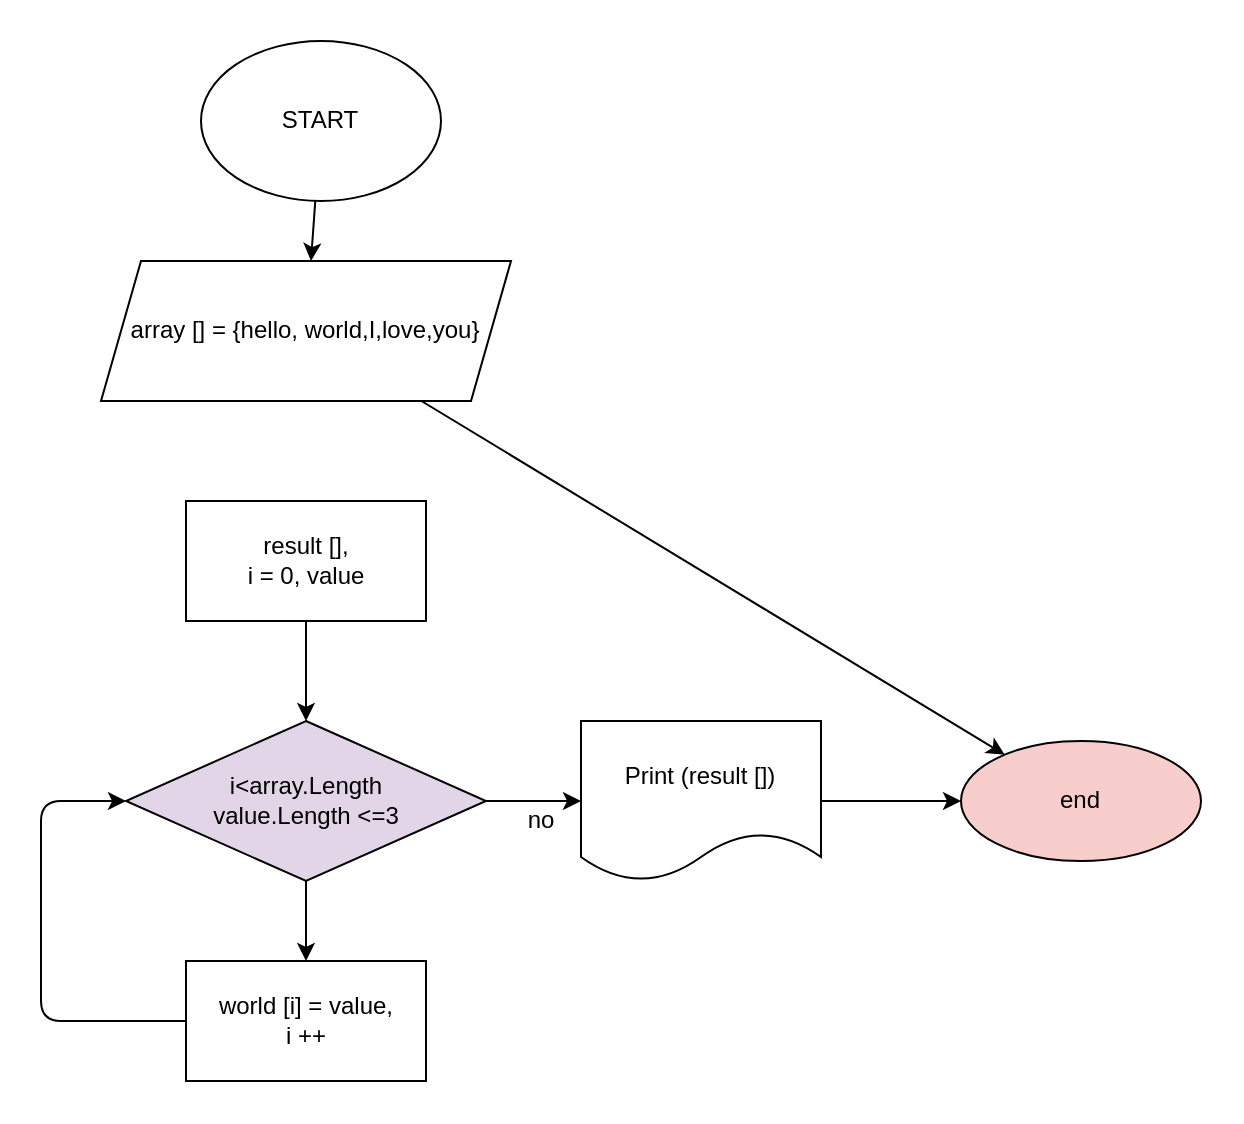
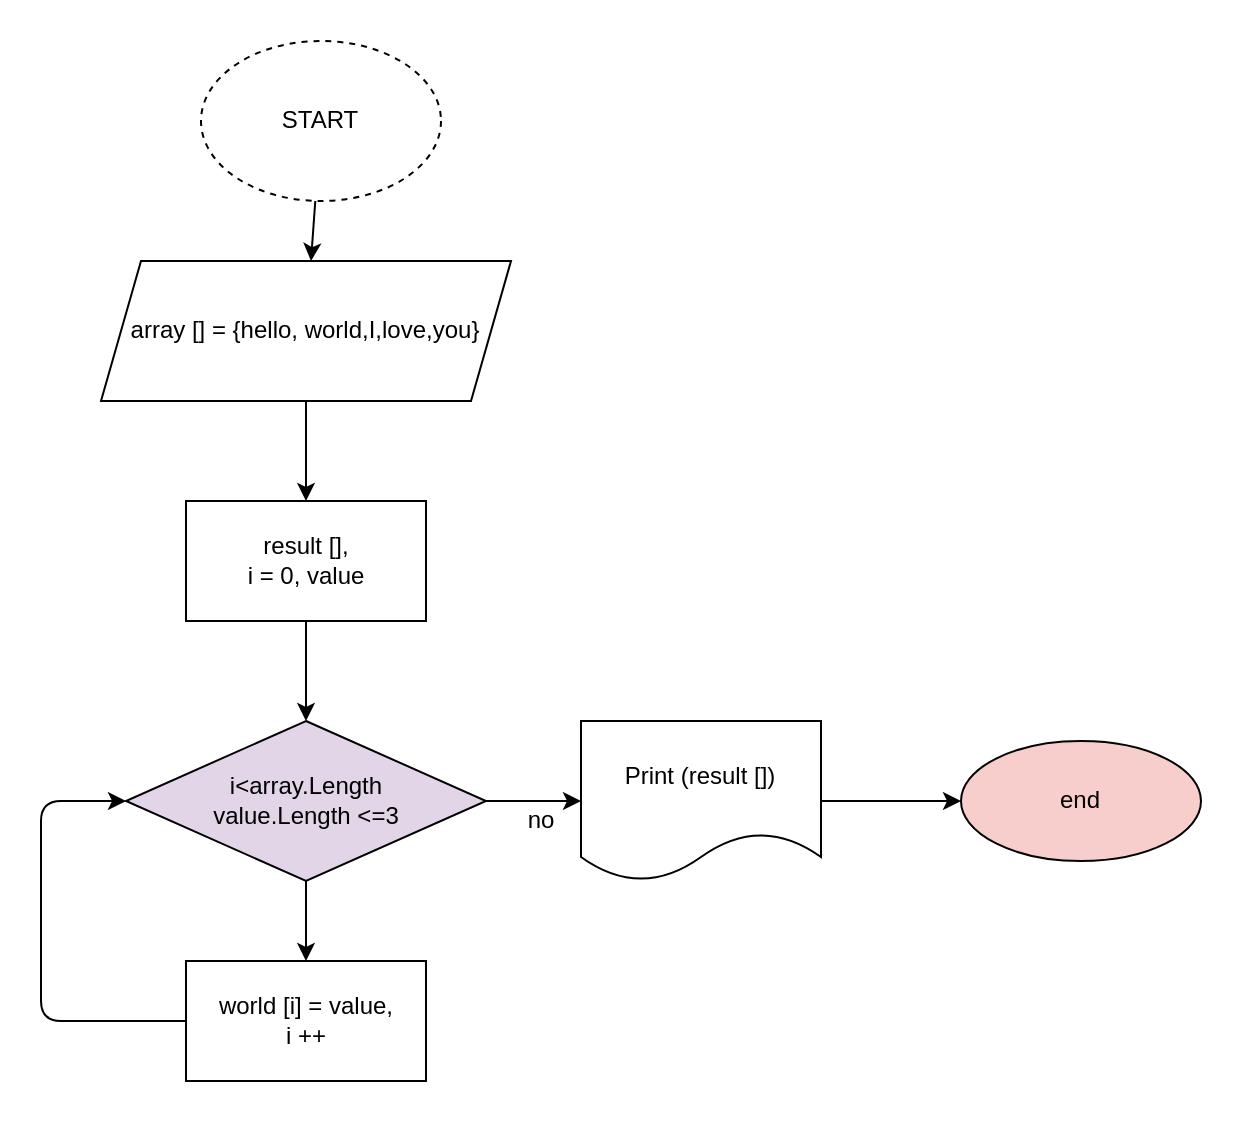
node "START": style solid -> dashed
edge "array [] = {hello, world,I,love,you}" -> "end": now "array [] = {hello, world,I,love,you}" -> "result [], i = 0, value"
